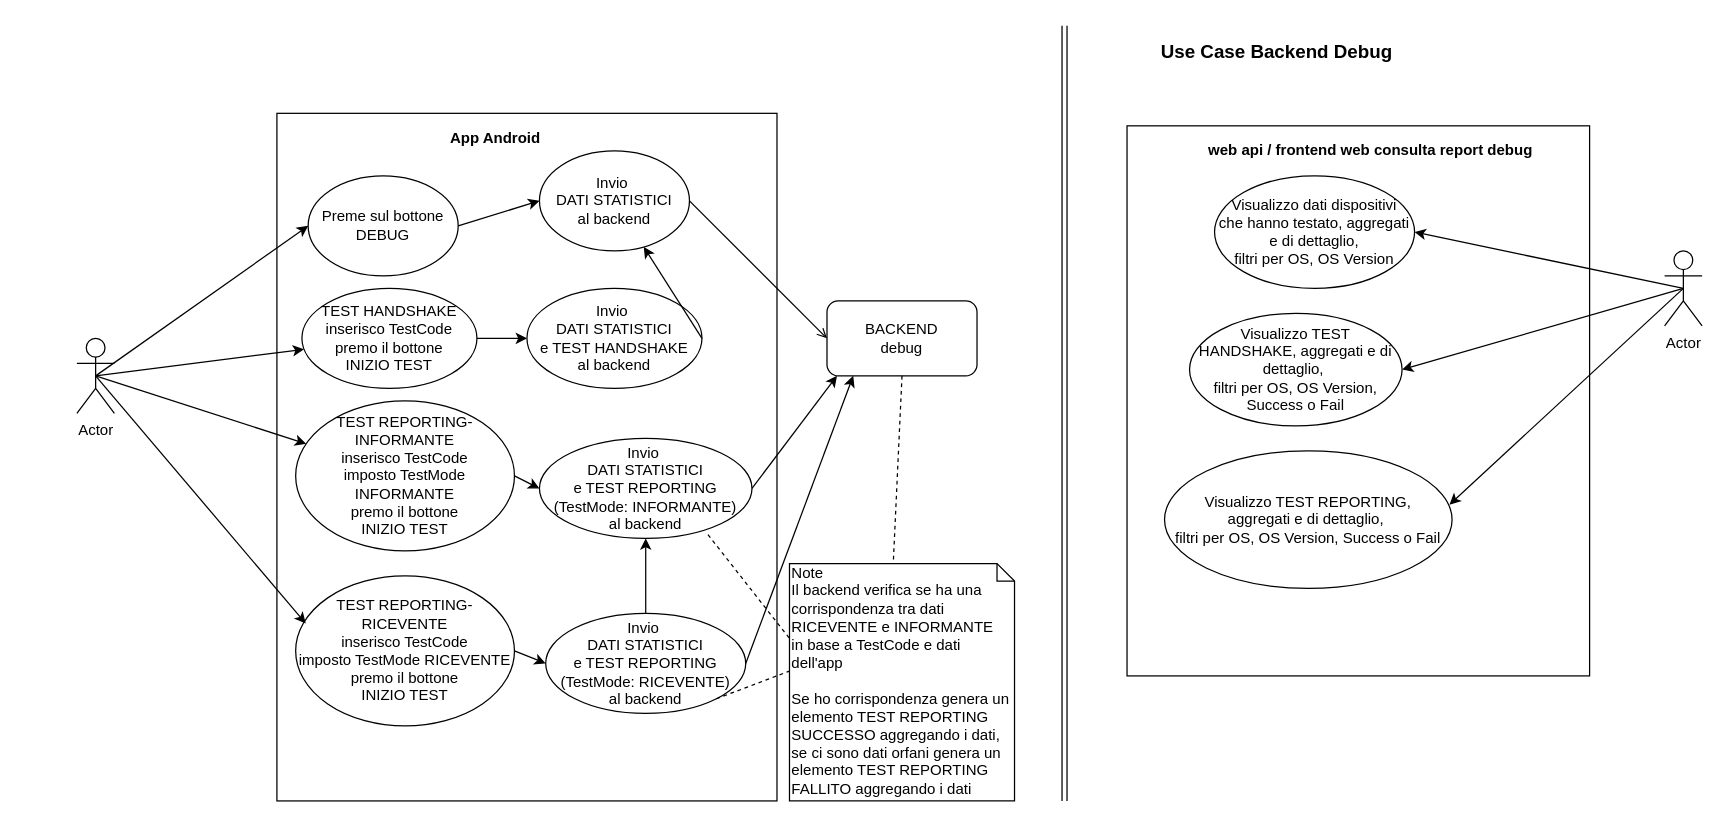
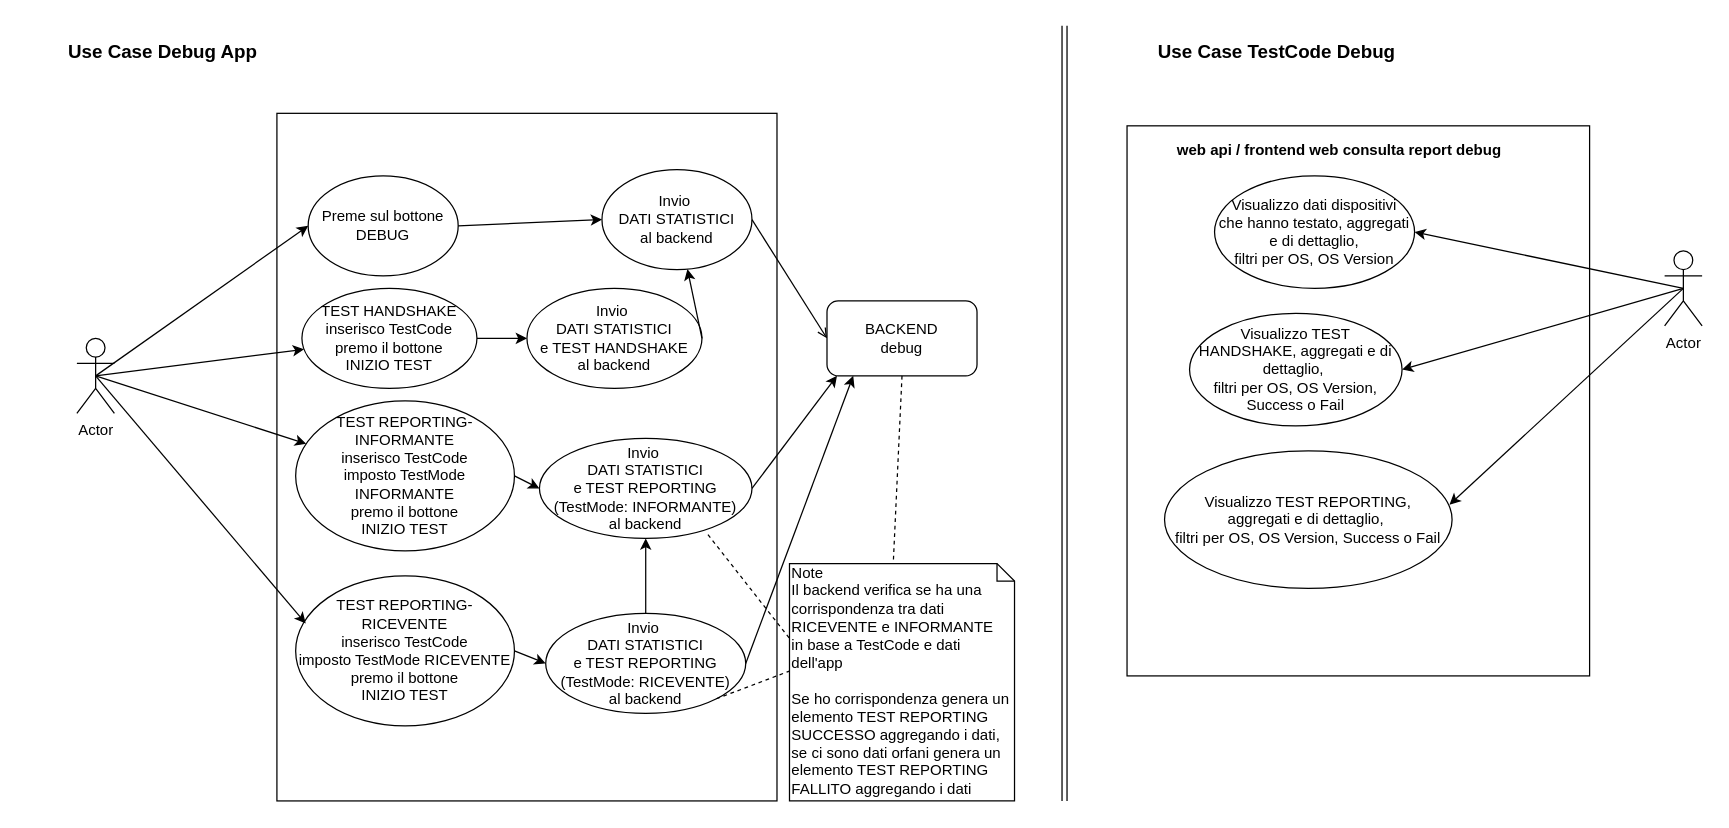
node "Use Case Debug App": added
node "Use Case Backend Debug": label "Use Case Backend Debug" -> "Use Case TestCode Debug"
node "App Android": removed
node "web api / frontend web consulta report debug": moved (1371, 151) -> (1339, 151)
node "Invio DATI STATISTICI al backend": moved (614, 201) -> (677, 219)
